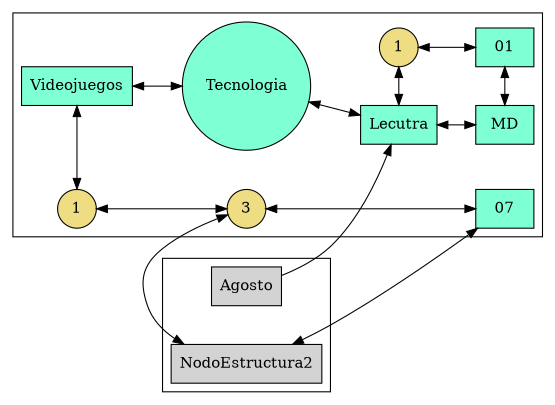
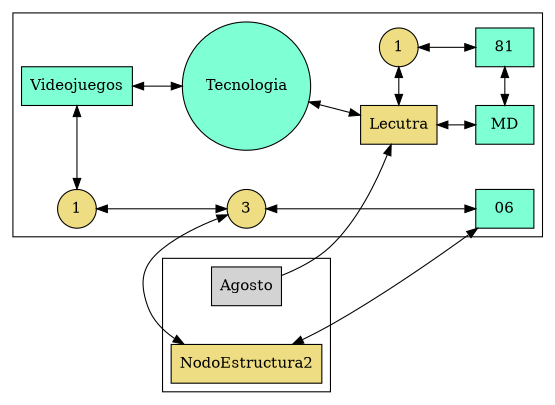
node "01": label "01" -> "81"
node "Lecutra": fillcolor aquamarine -> lightgoldenrod
node "07": label "07" -> "06"
node "NodoEstructura2": fillcolor lightgrey -> lightgoldenrod
